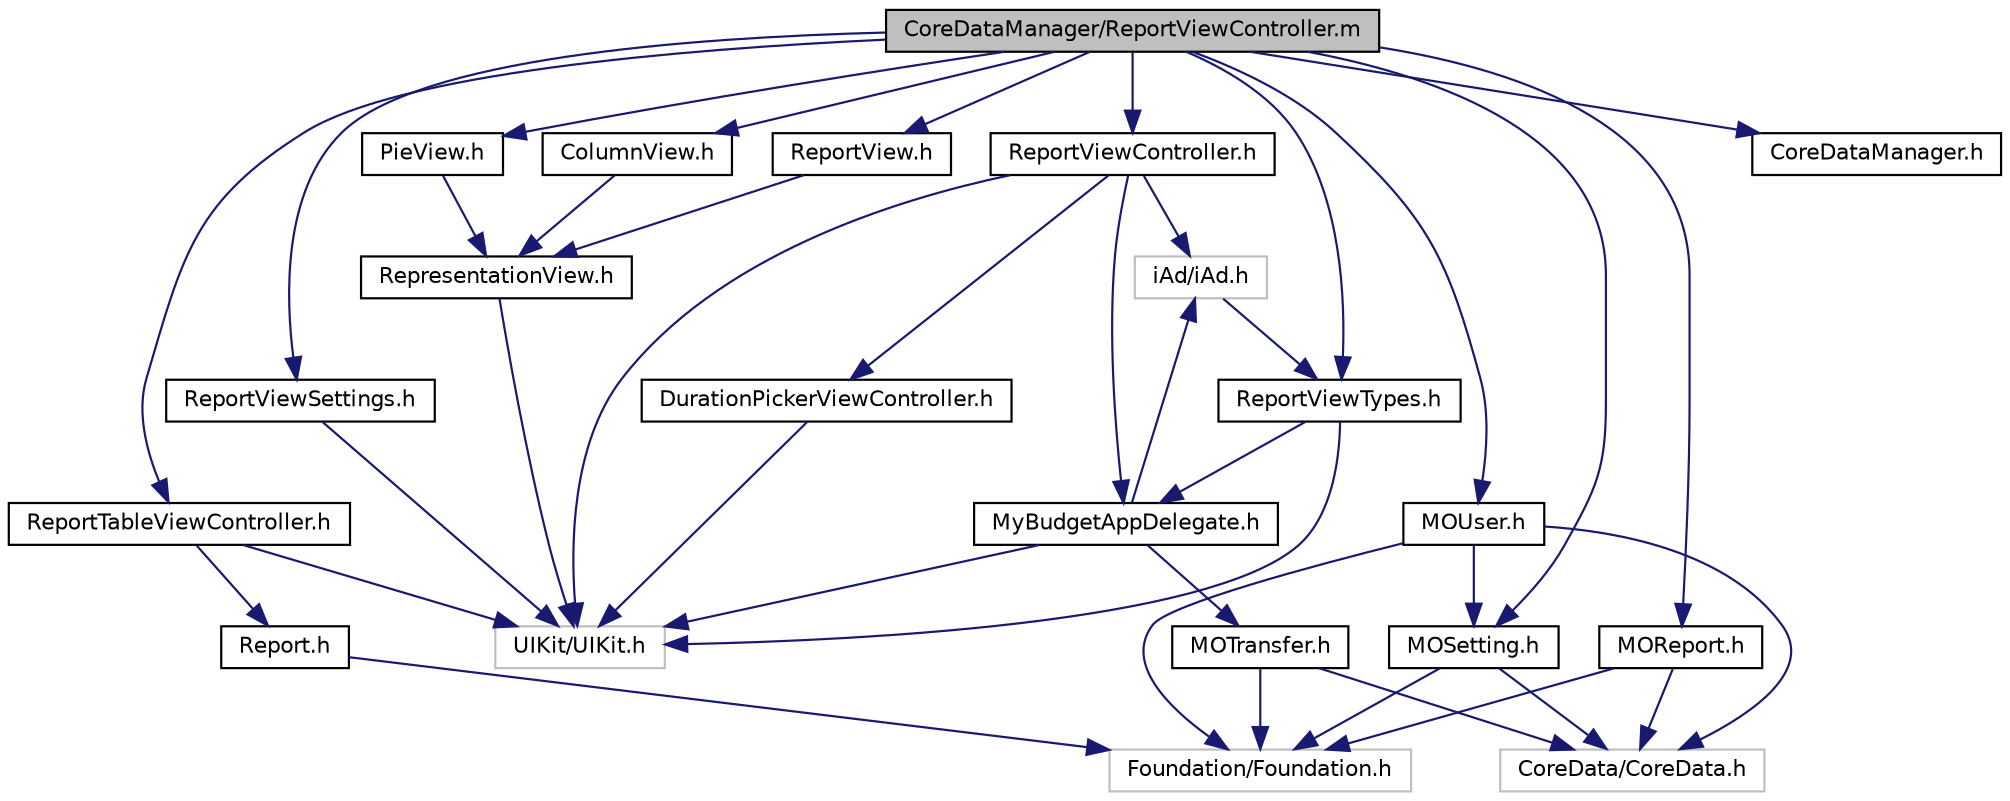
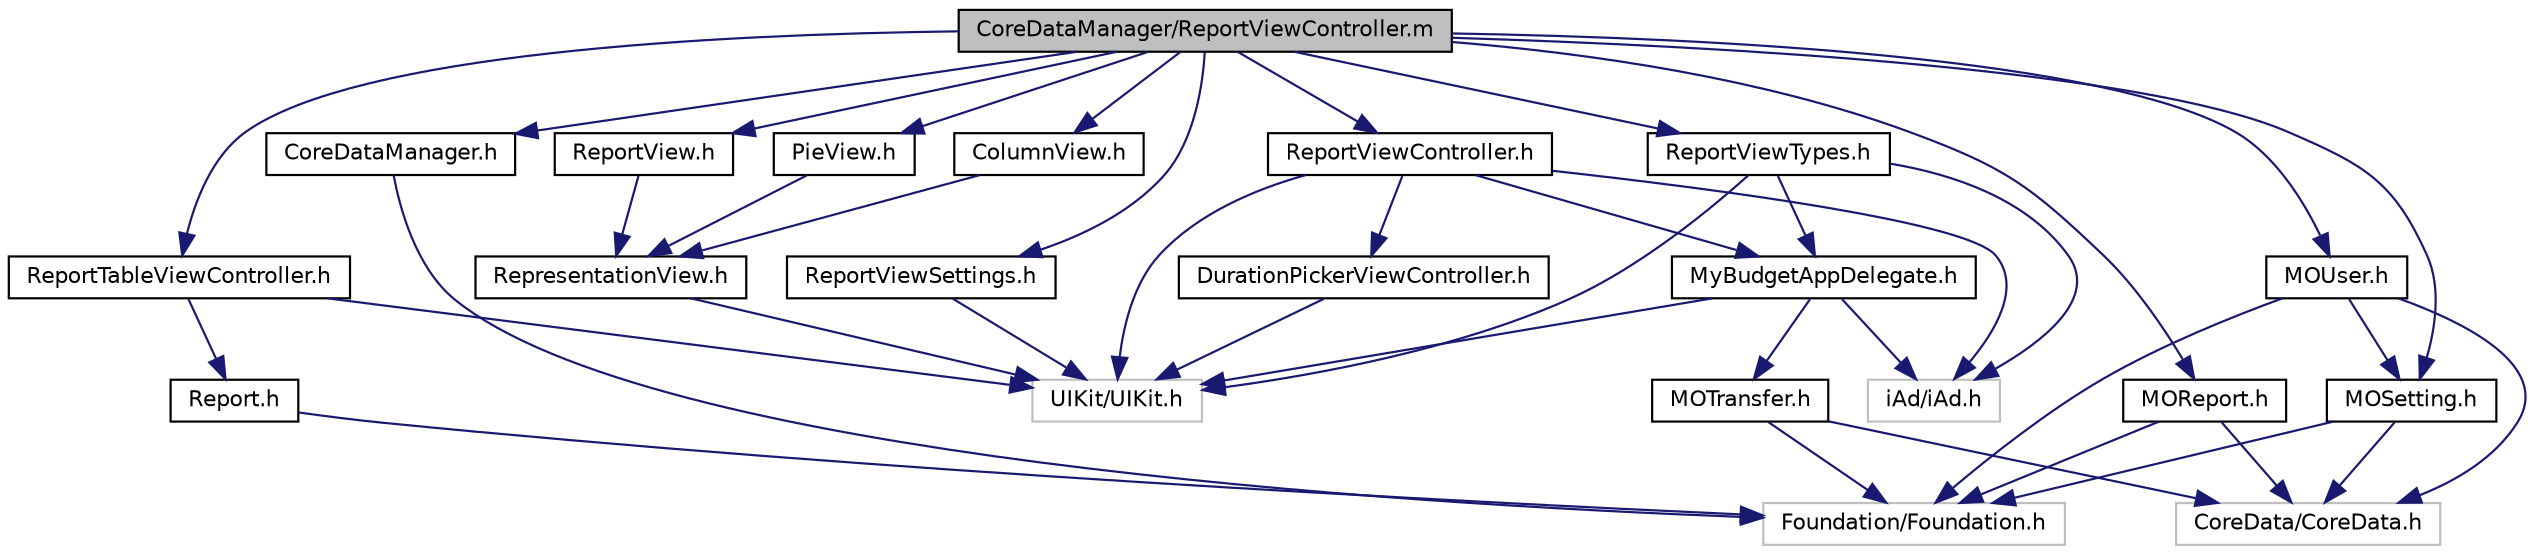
edge "iAd/iAd.h" -> "ReportViewTypes.h": reversed
edge "CoreDataManager.h" -> "Foundation/Foundation.h": added
